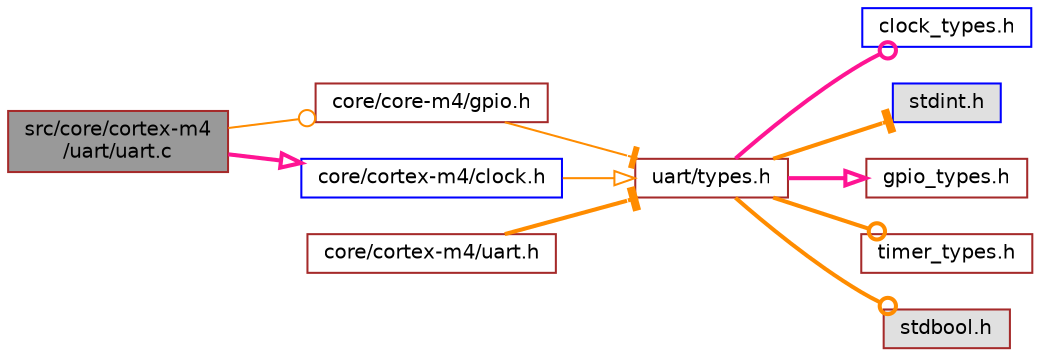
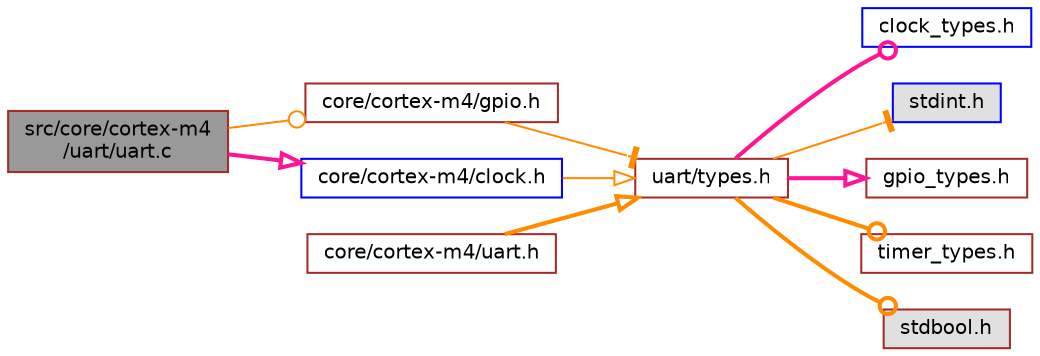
node "core/core-m4/gpio.h": label "core/core-m4/gpio.h" -> "core/cortex-m4/gpio.h"
edge "uart/types.h" -> "stdint.h": style bold -> solid
edge "core/cortex-m4/uart.h" -> "uart/types.h": arrowhead tee -> onormal
